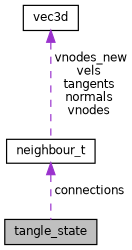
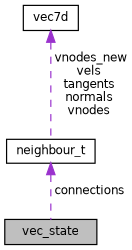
node "vec3d": label "vec3d" -> "vec7d"
node "tangle_state": label "tangle_state" -> "vec_state"
